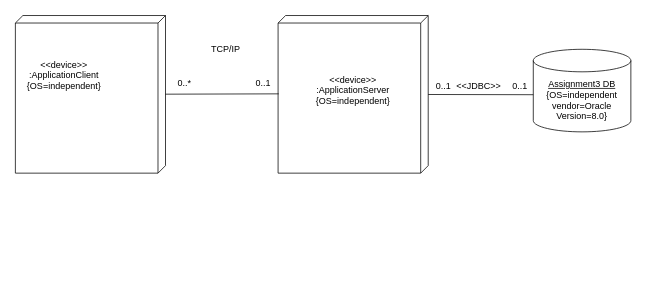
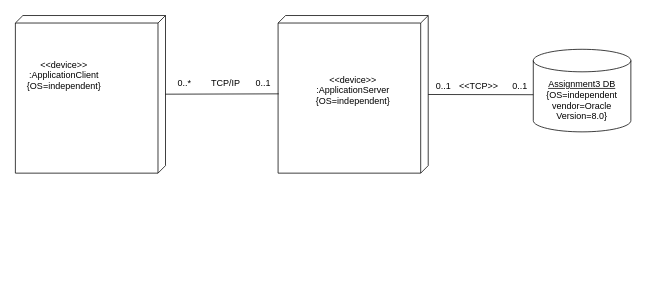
node "TCP/IP": moved (225, 49) -> (225, 83)
node "<<JDBC>>": label "<<JDBC>>" -> "<<TCP>>"
